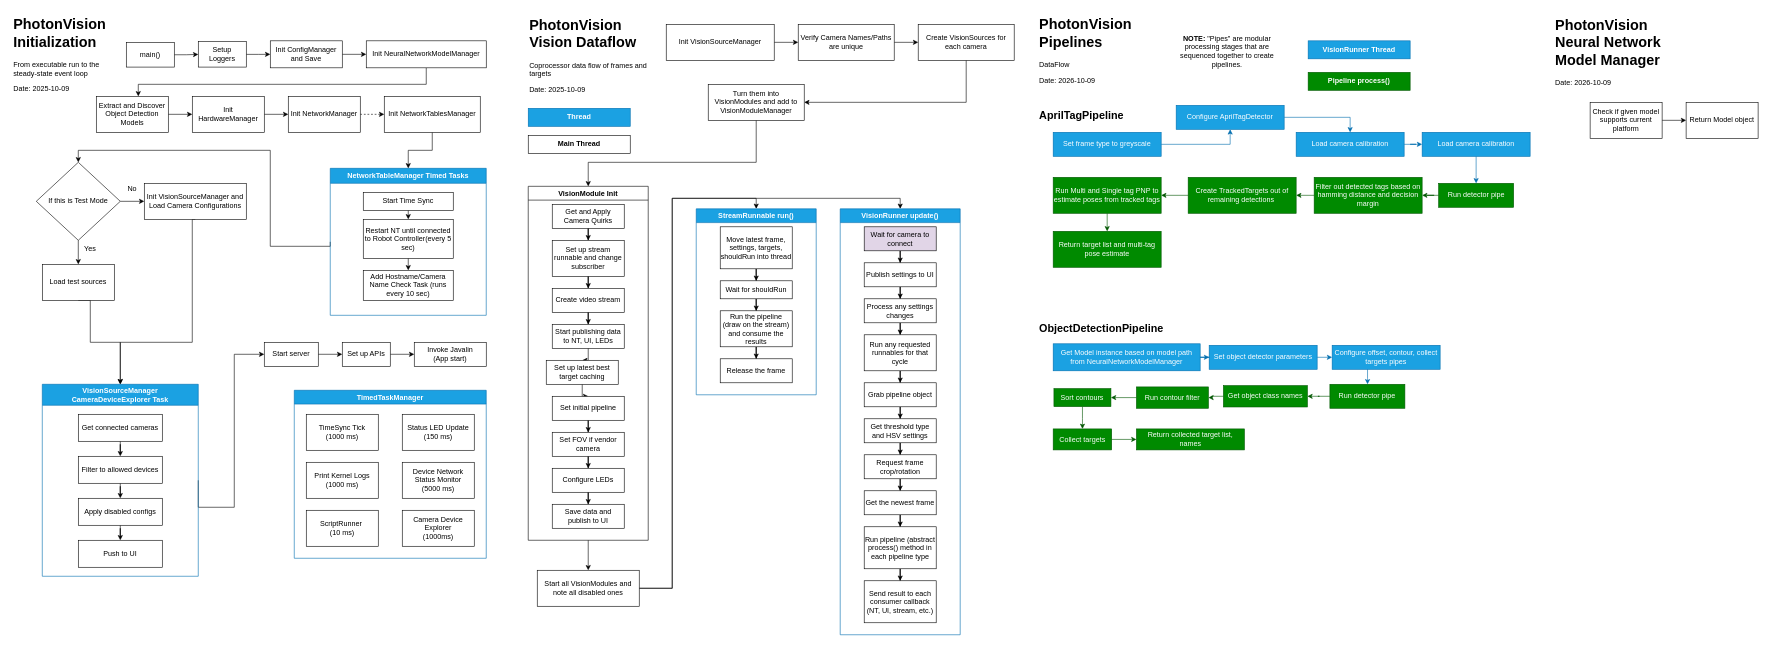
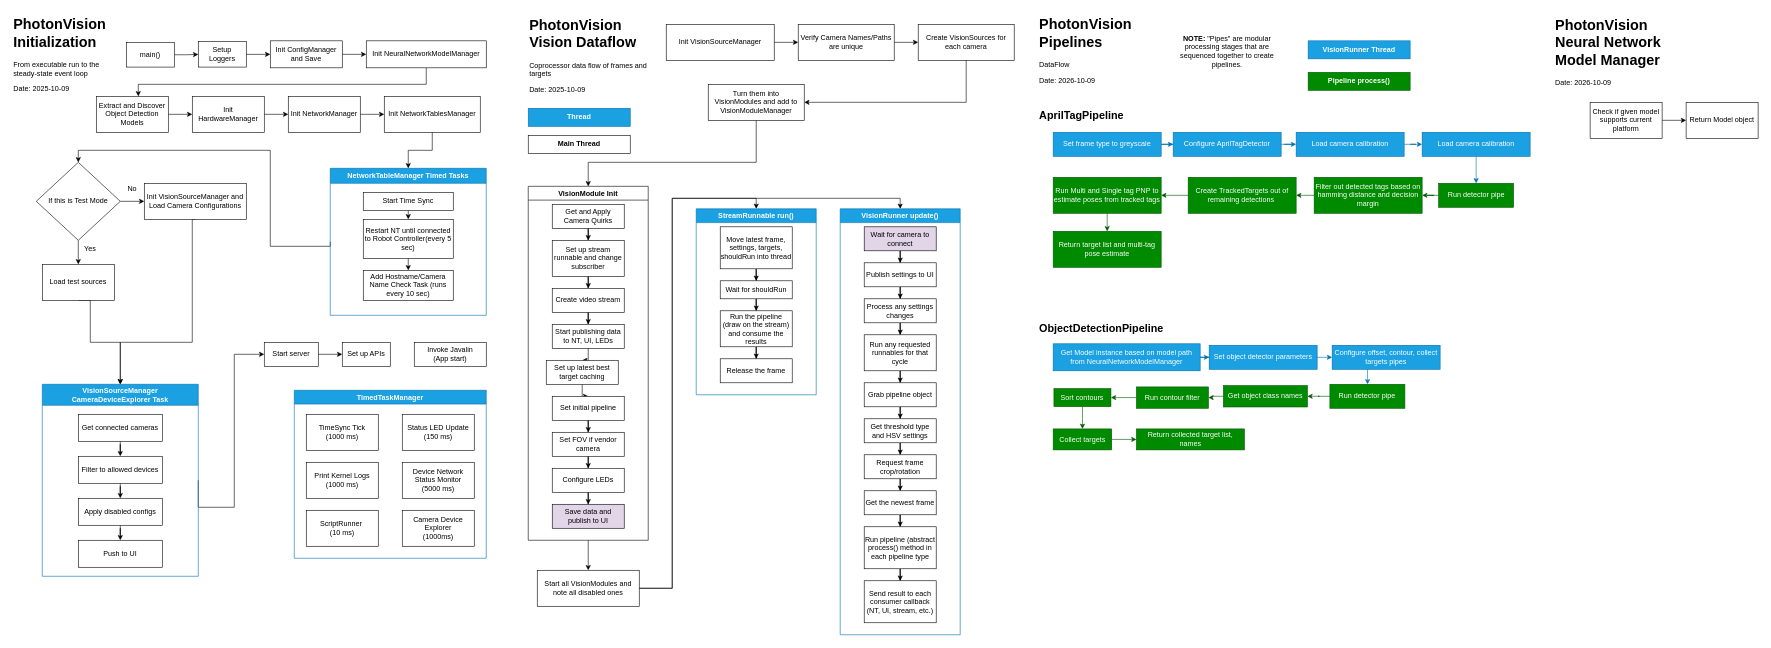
edge "Init NetworkManager" -> "Init NetworkTablesManager": style dashed -> solid
node "Configure AprilTagDetector": moved (1230, 117) -> (1227, 144)
edge "Set up APIs" -> "Invoke Javalin (App start)": removed
node "Save data and publish to UI": fillcolor #ffffff -> #e1d5e7
